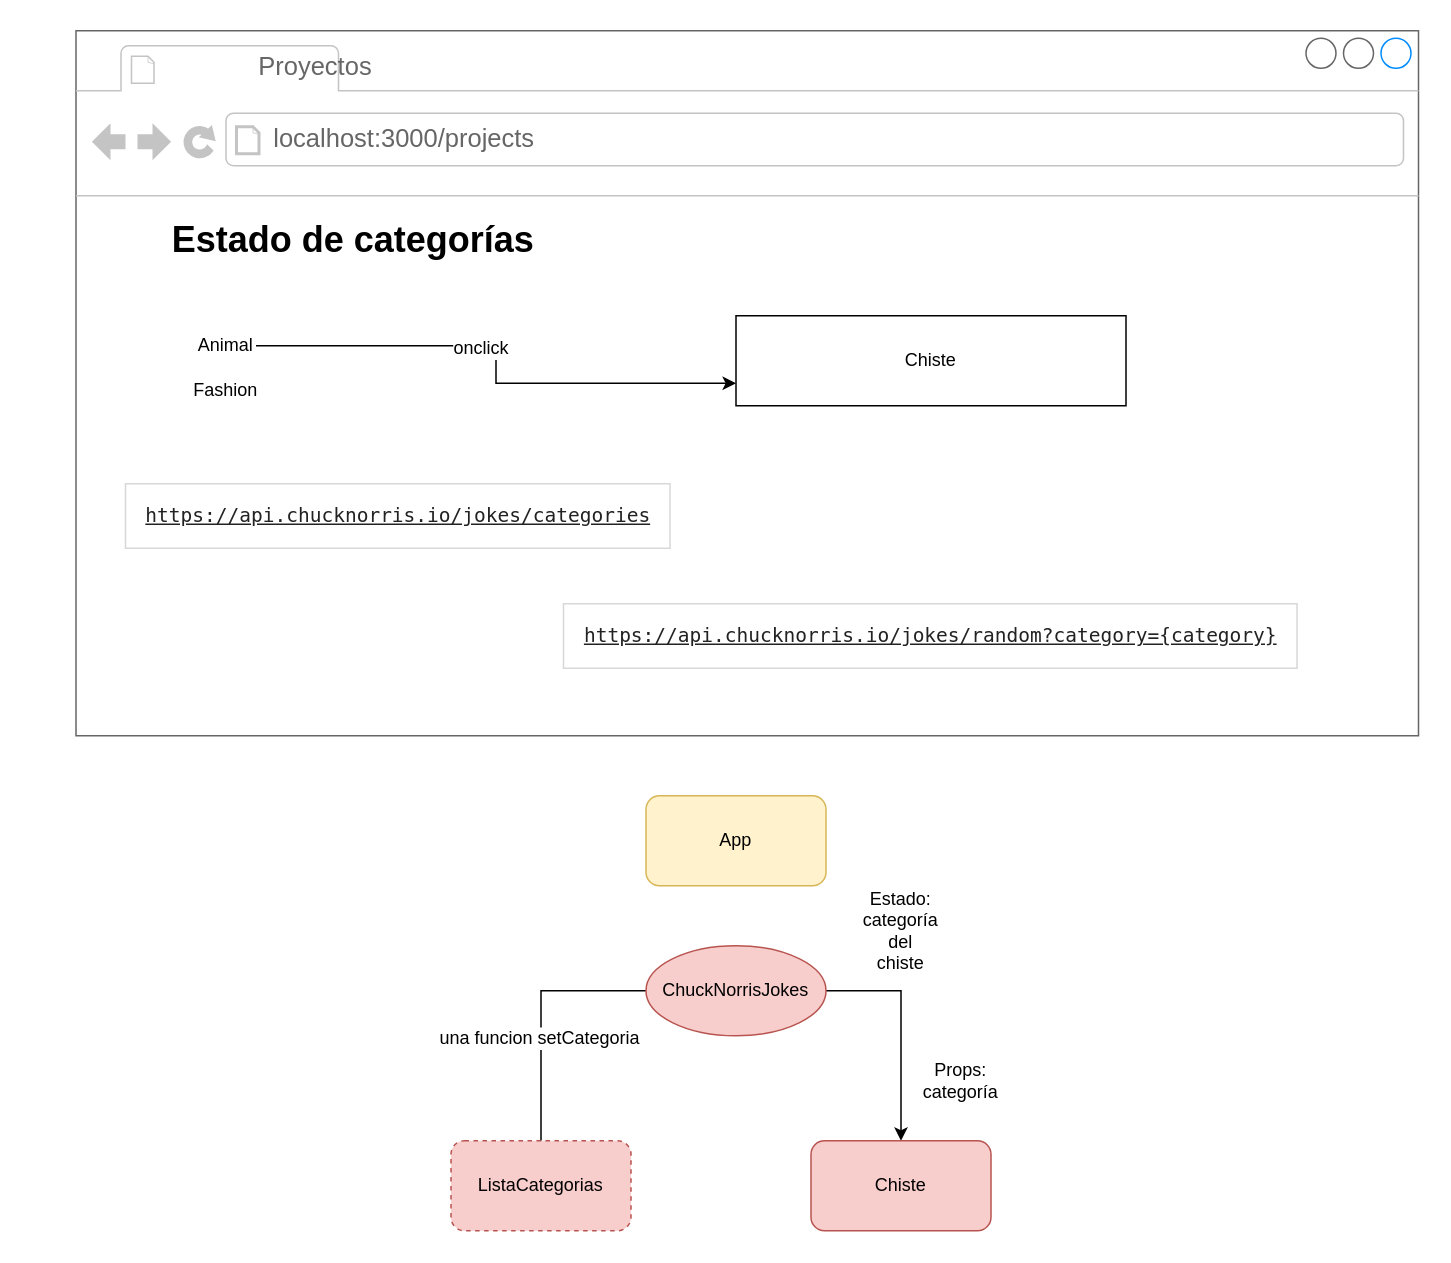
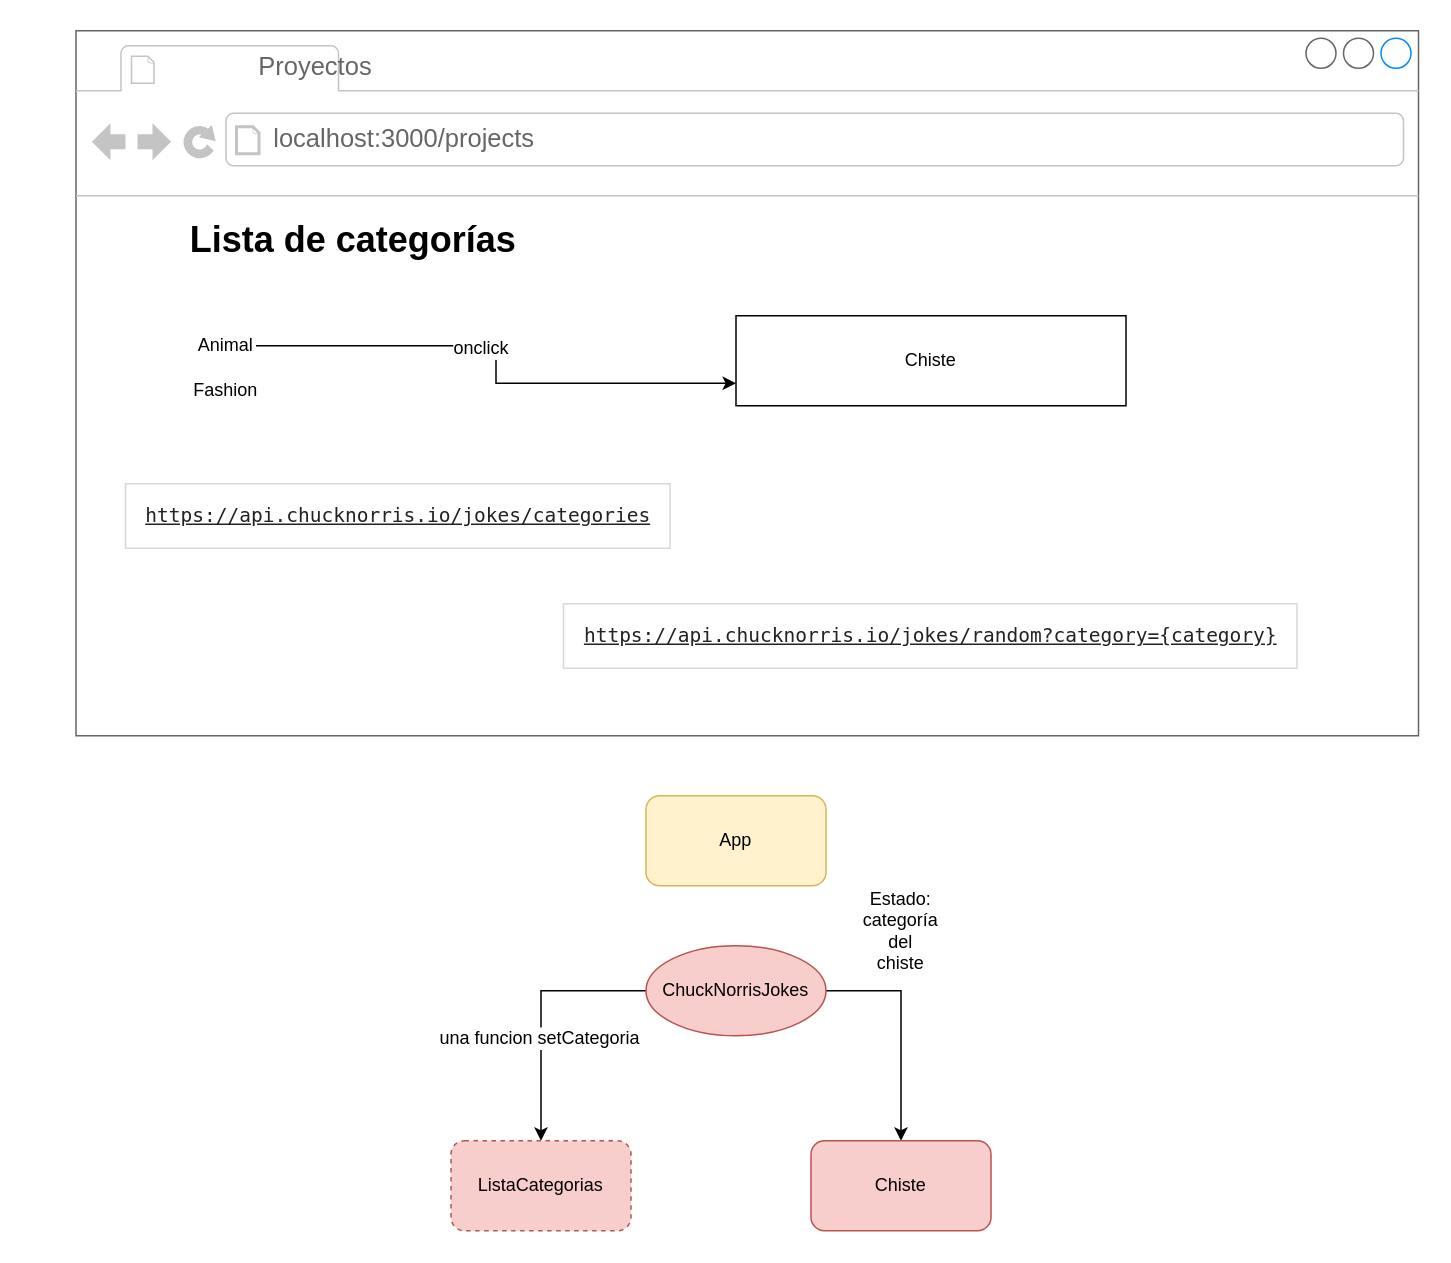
node "Estado de categorías": label "Estado de categorías" -> "Lista de categorías"
node "Props: categoría": removed
edge "ChuckNorrisJokes" -- "ListaCategorias": arrowhead none -> classic
